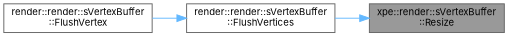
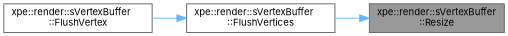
node "render::render::sVertexBuffer ::FlushVertex": label "render::render::sVertexBuffer ::FlushVertex" -> "xpe::render::sVertexBuffer ::FlushVertex"
node "render::render::sVertexBuffer ::FlushVertices": label "render::render::sVertexBuffer ::FlushVertices" -> "xpe::render::sVertexBuffer ::FlushVertices"
